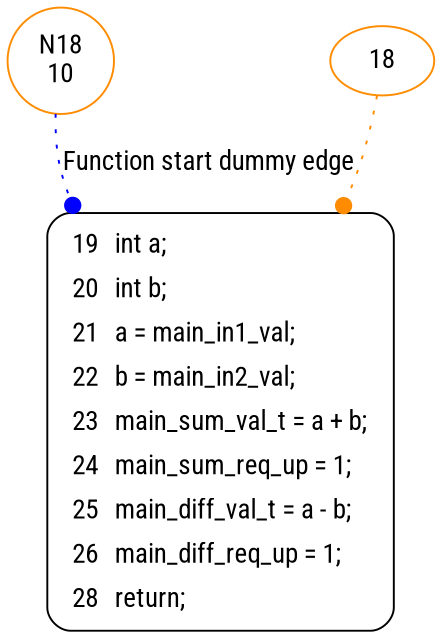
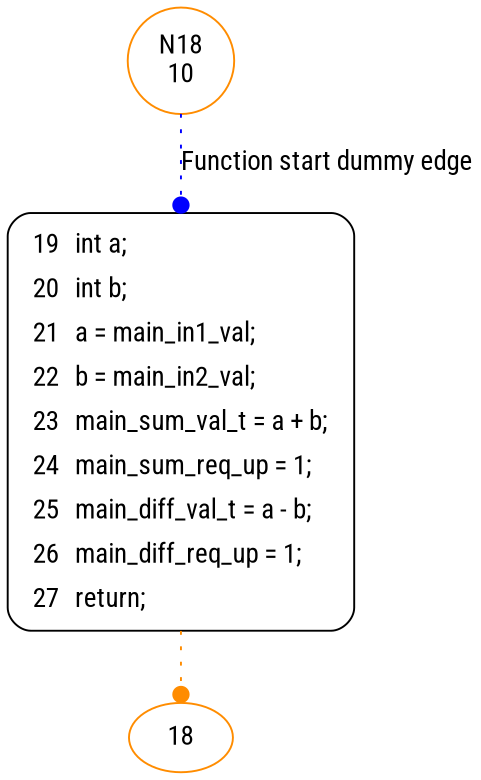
edge "18" -> "19": reversed
node "19": text "28" -> "27"
